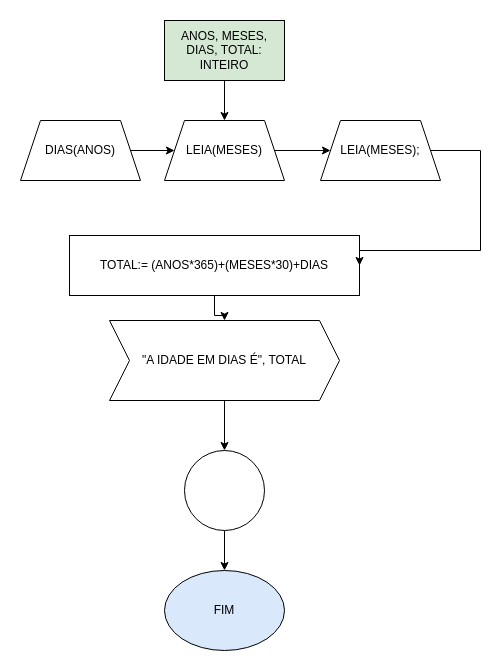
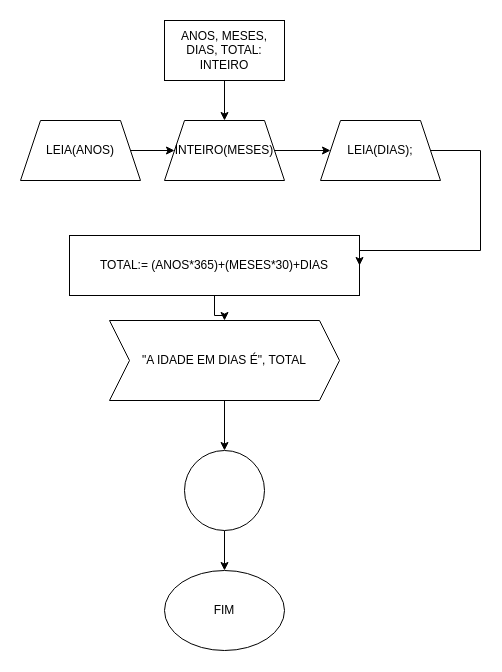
node "ANOS, MESES, DIAS, TOTAL: INTEIRO": fillcolor #d5e8d4 -> #ffffff
node "DIAS(ANOS)": label "DIAS(ANOS)" -> "LEIA(ANOS)"
node "LEIA(MESES)": label "LEIA(MESES)" -> "INTEIRO(MESES)"
node "LEIA(MESES);": label "LEIA(MESES);" -> "LEIA(DIAS);"
node "FIM": fillcolor #dae8fc -> #ffffff
